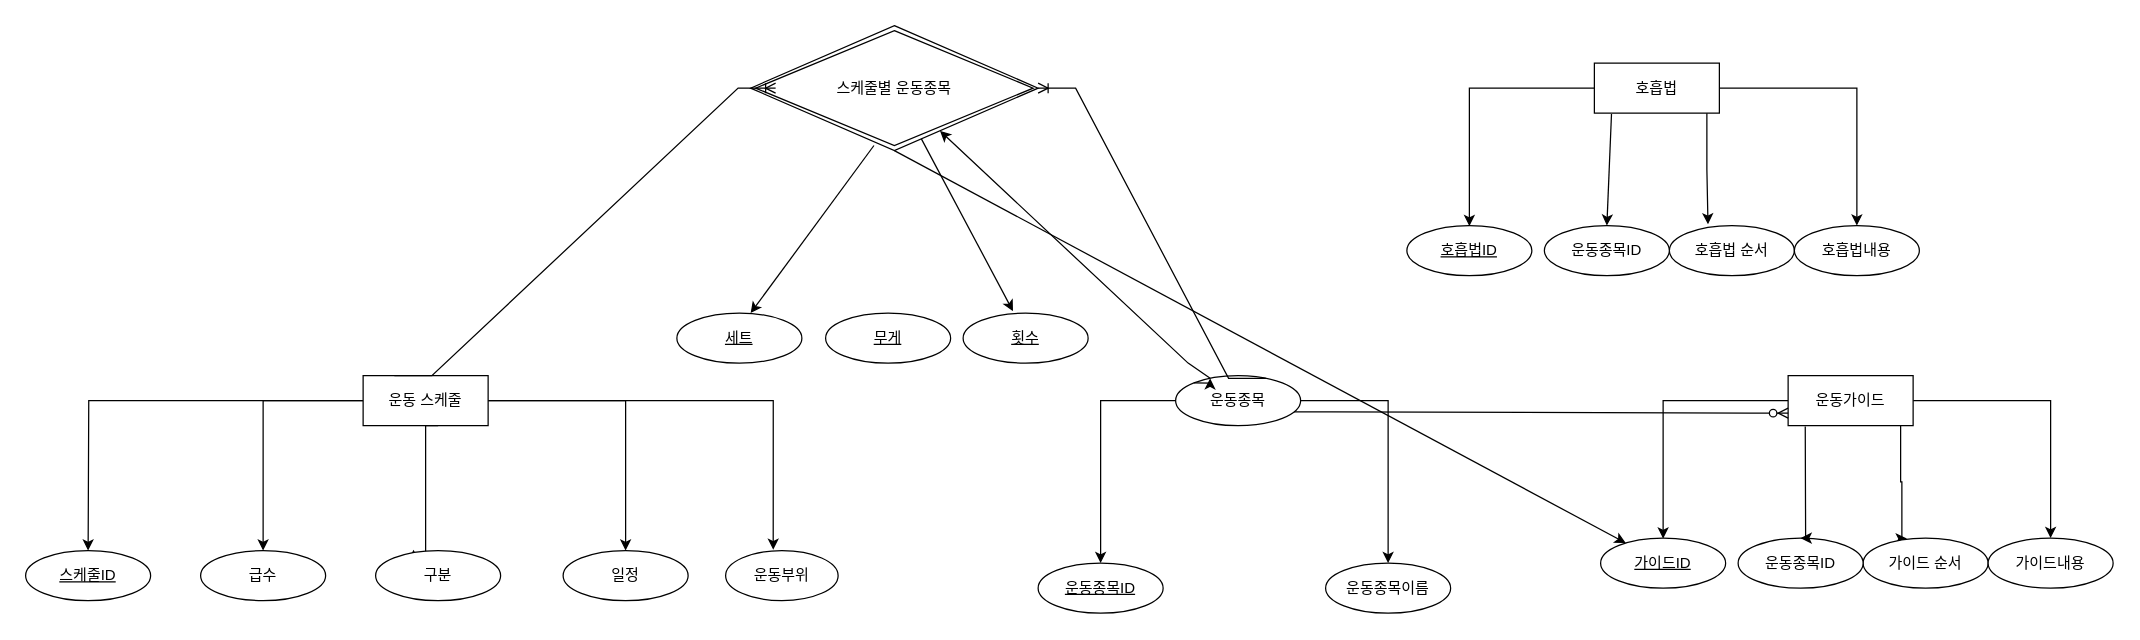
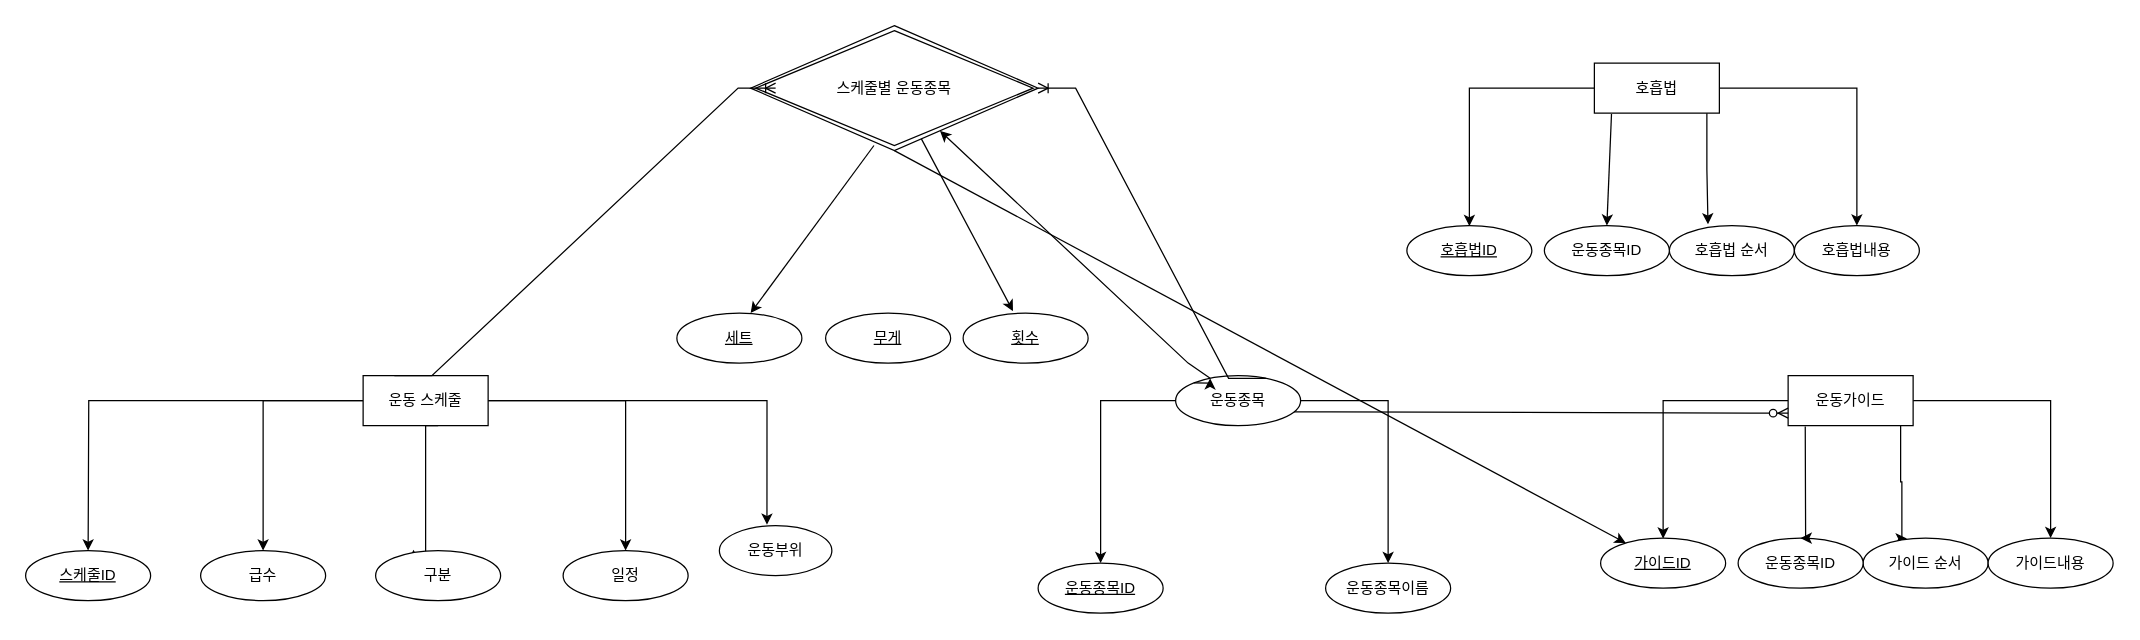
node "운동부위": moved (782, 576) -> (776, 551)
